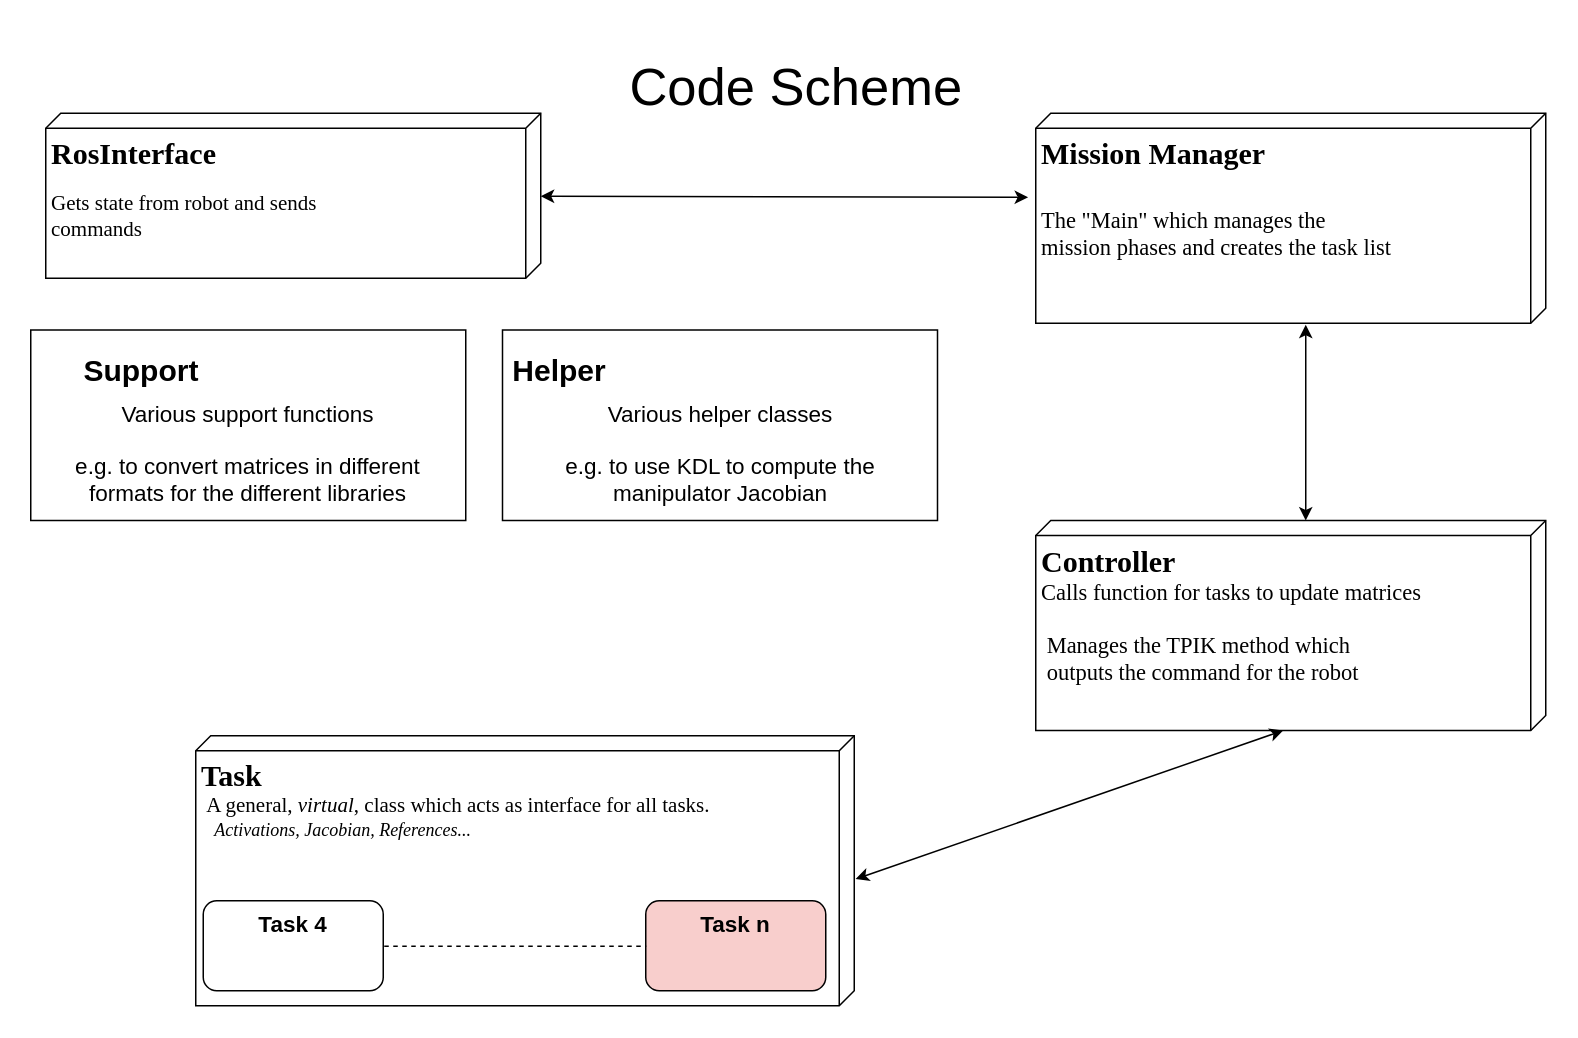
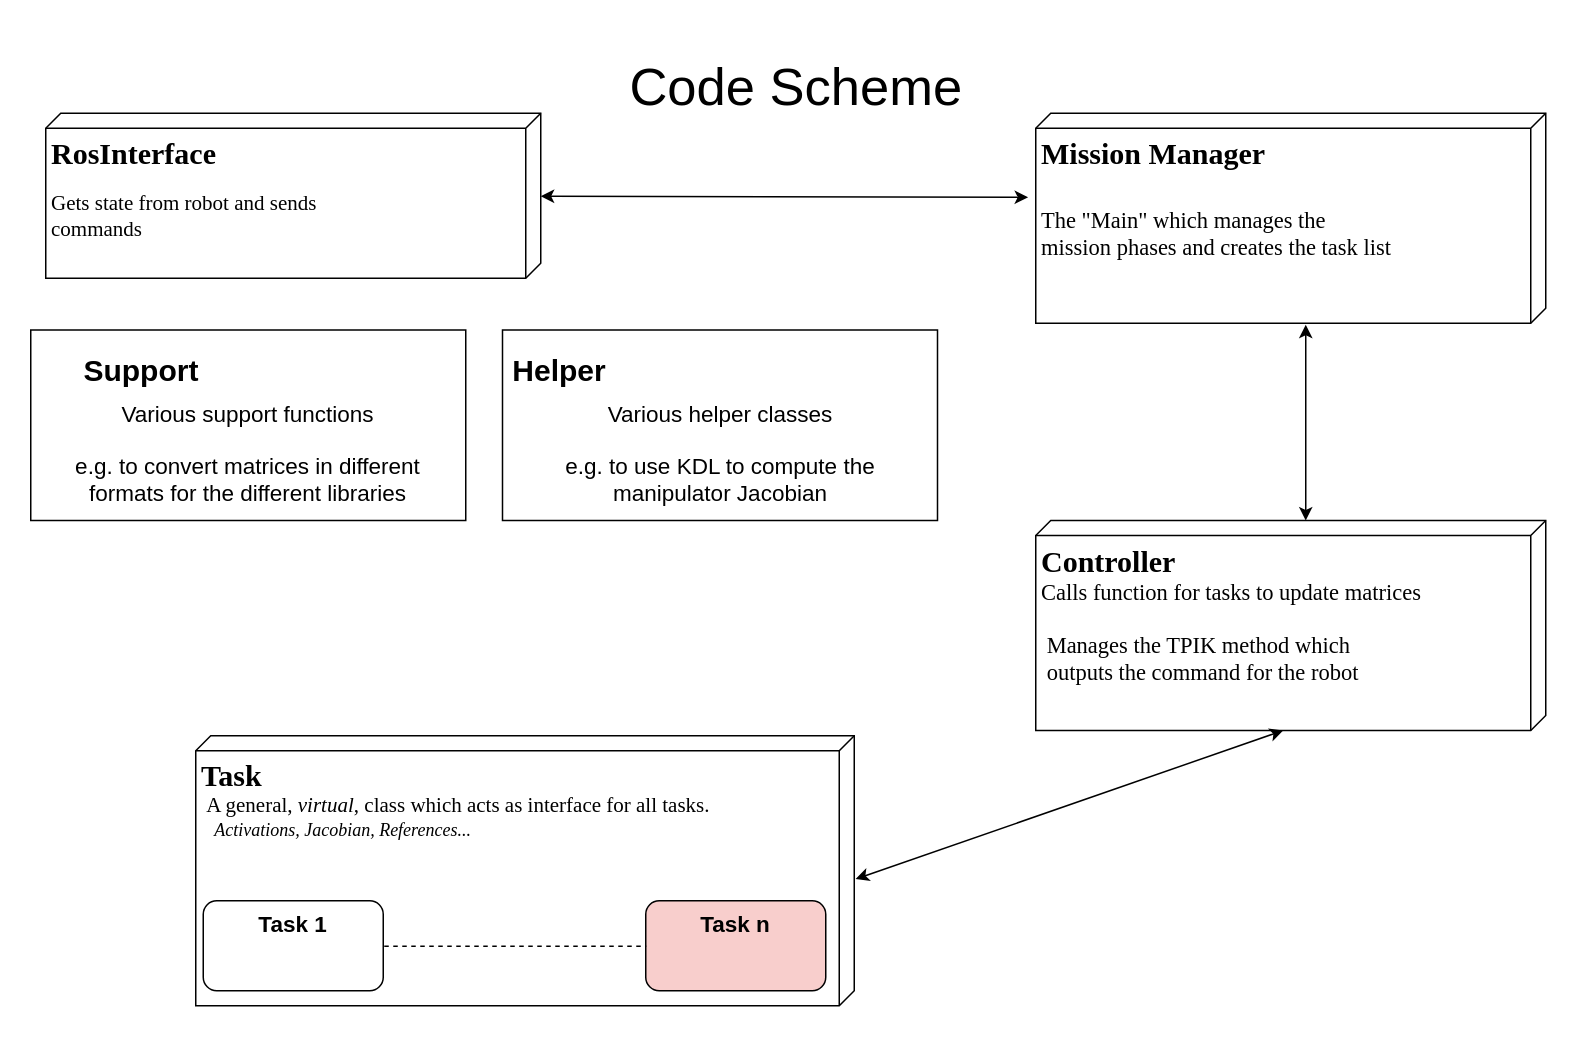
node "Task 4": label "Task 4" -> "Task 1"
